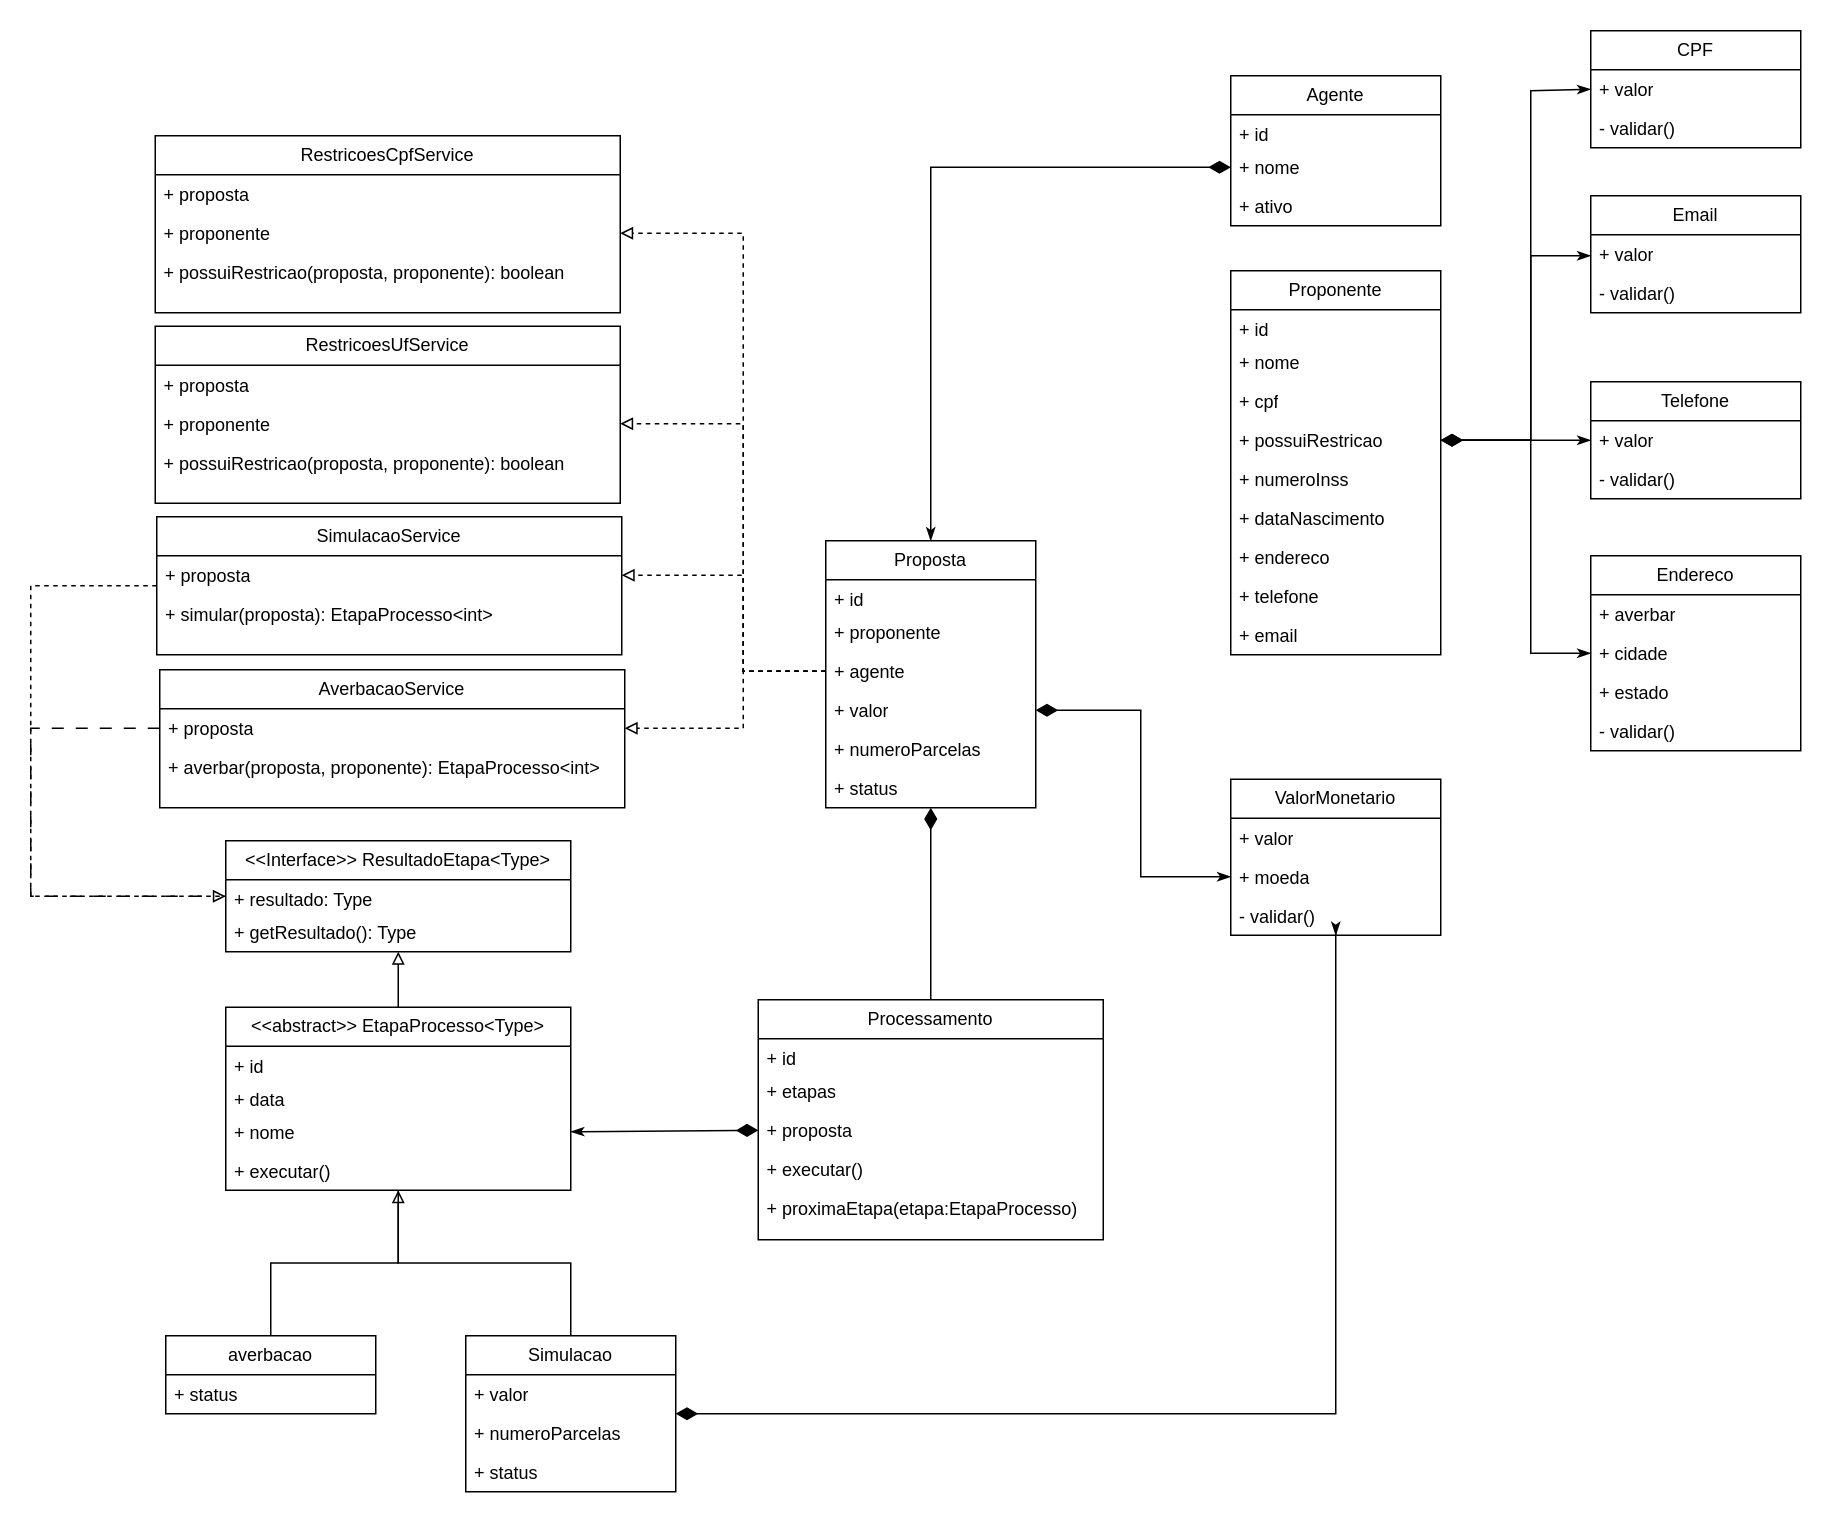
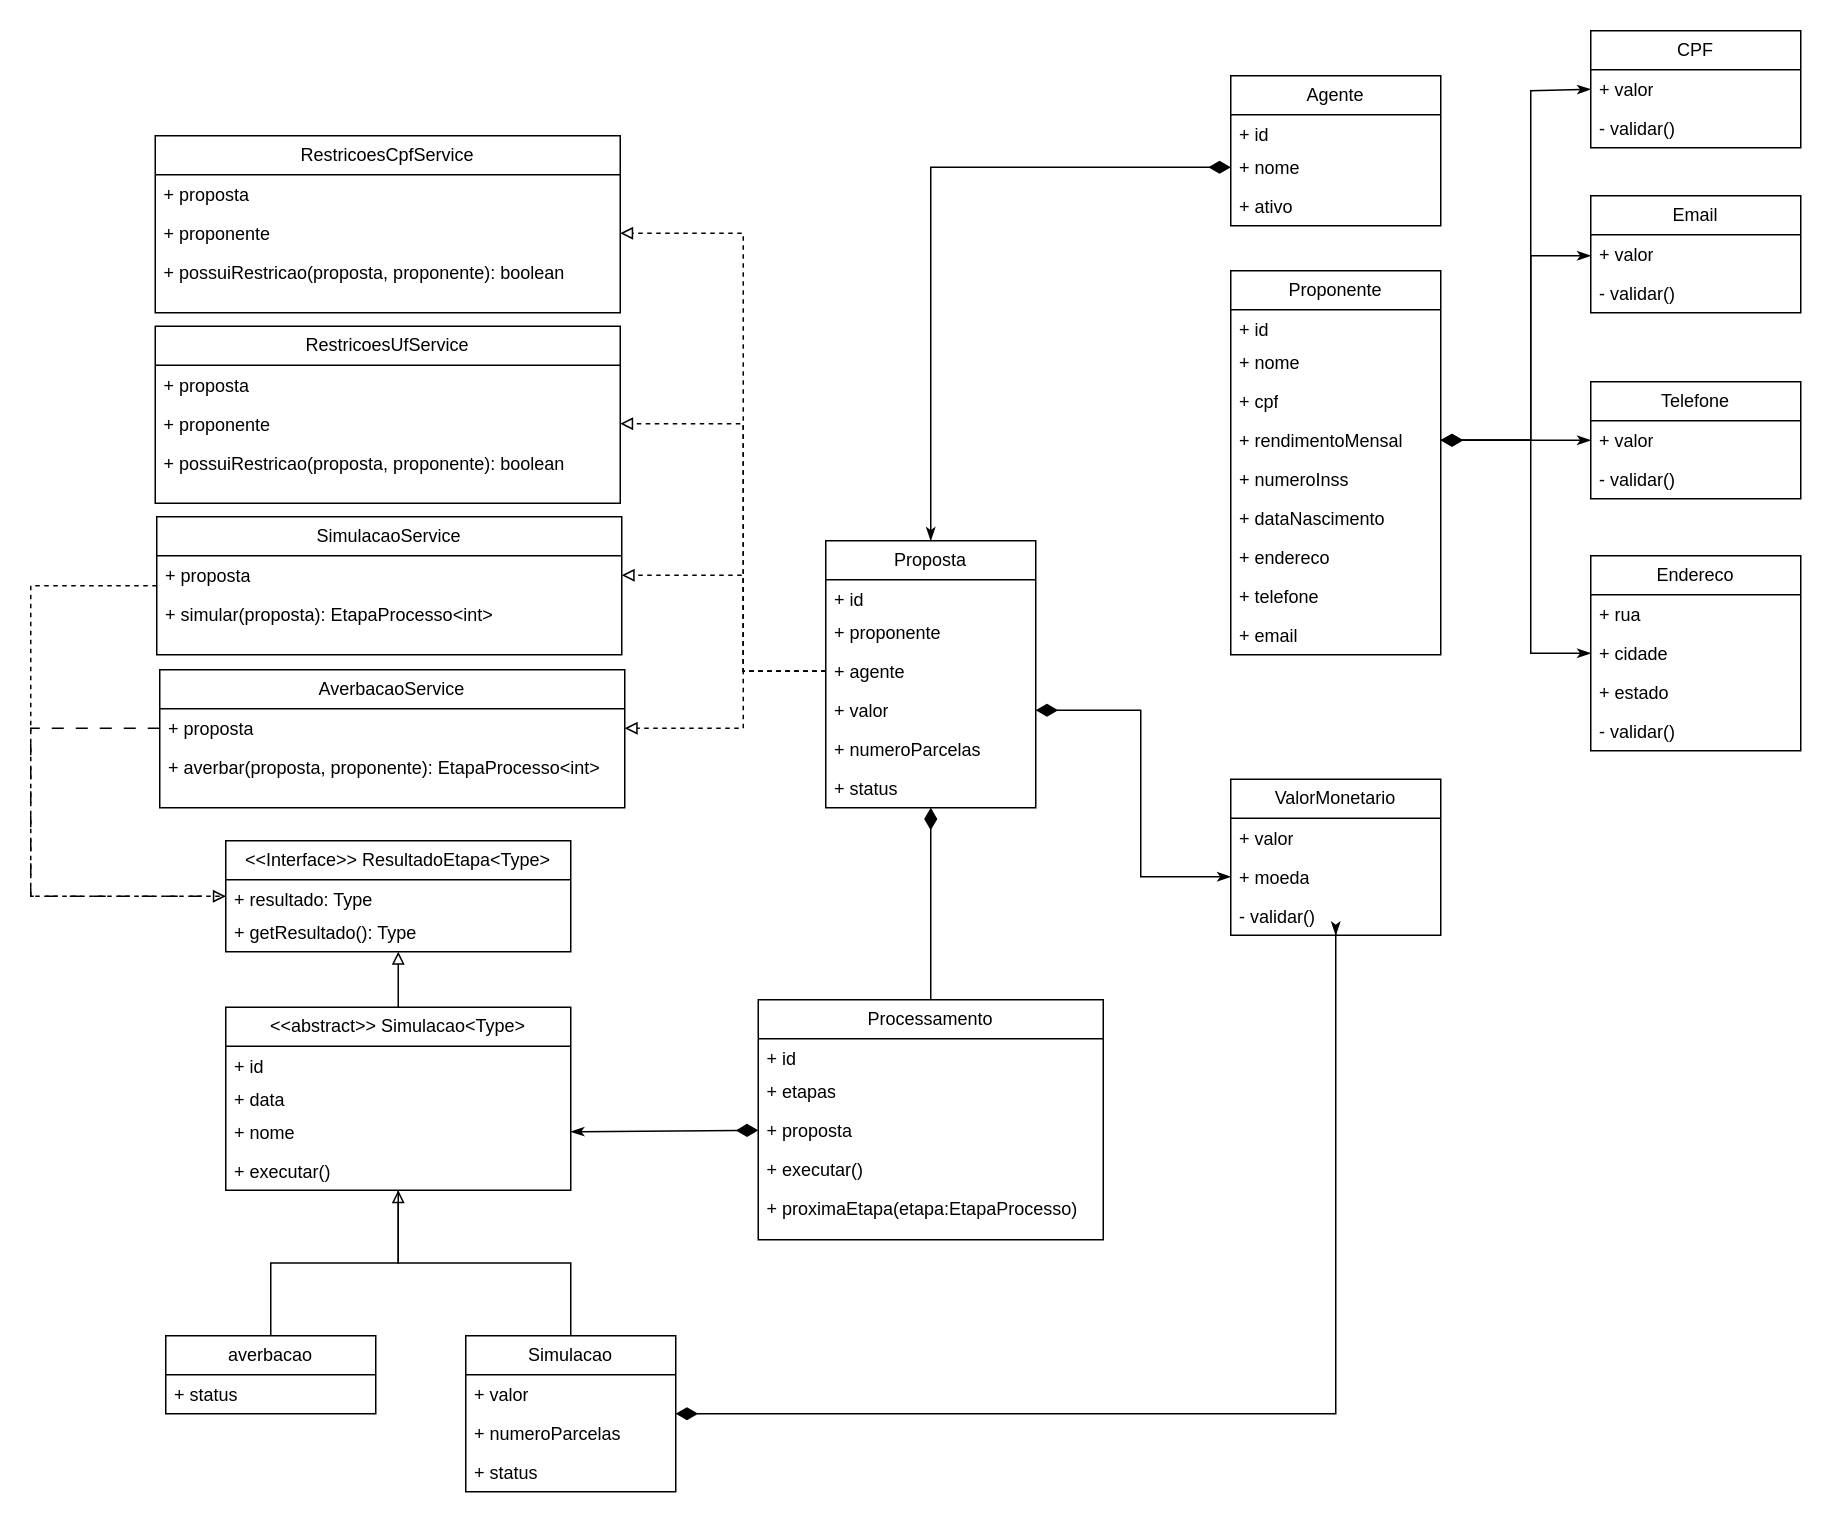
node "+ possuiRestricao": label "+ possuiRestricao" -> "+ rendimentoMensal"
node "+ averbar": label "+ averbar" -> "+ rua"
node "<<abstract>> EtapaProcesso<Type>": label "<<abstract>> EtapaProcesso<Type>" -> "<<abstract>> Simulacao<Type>"
